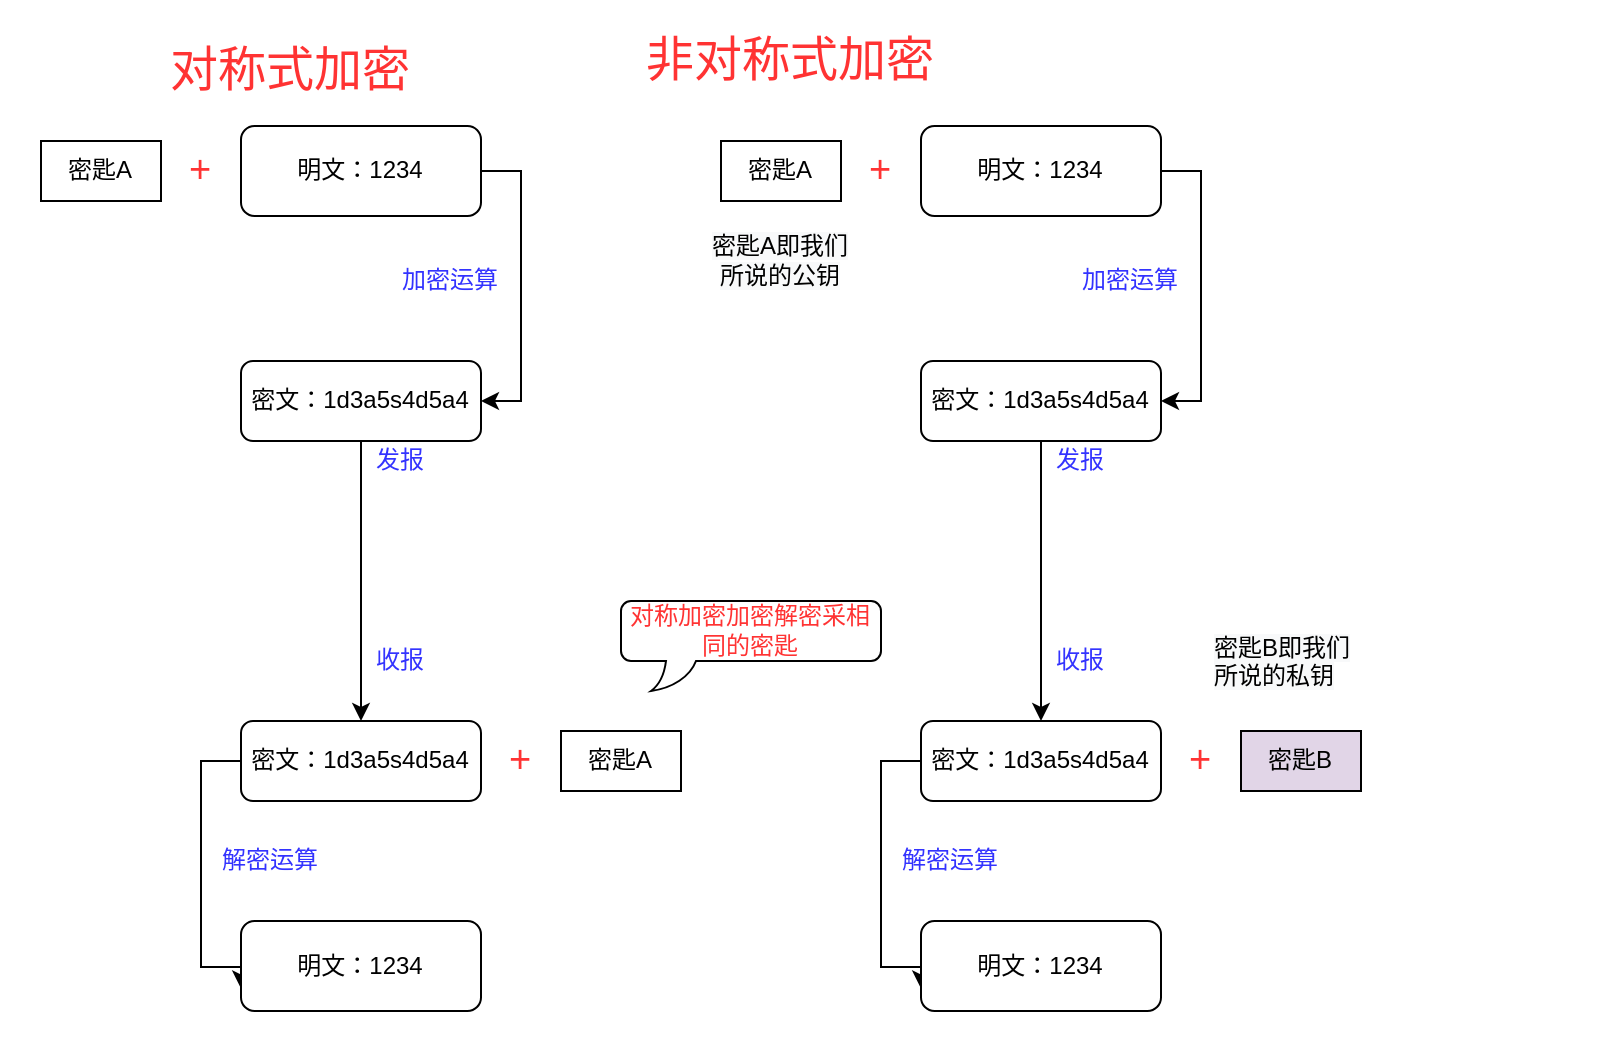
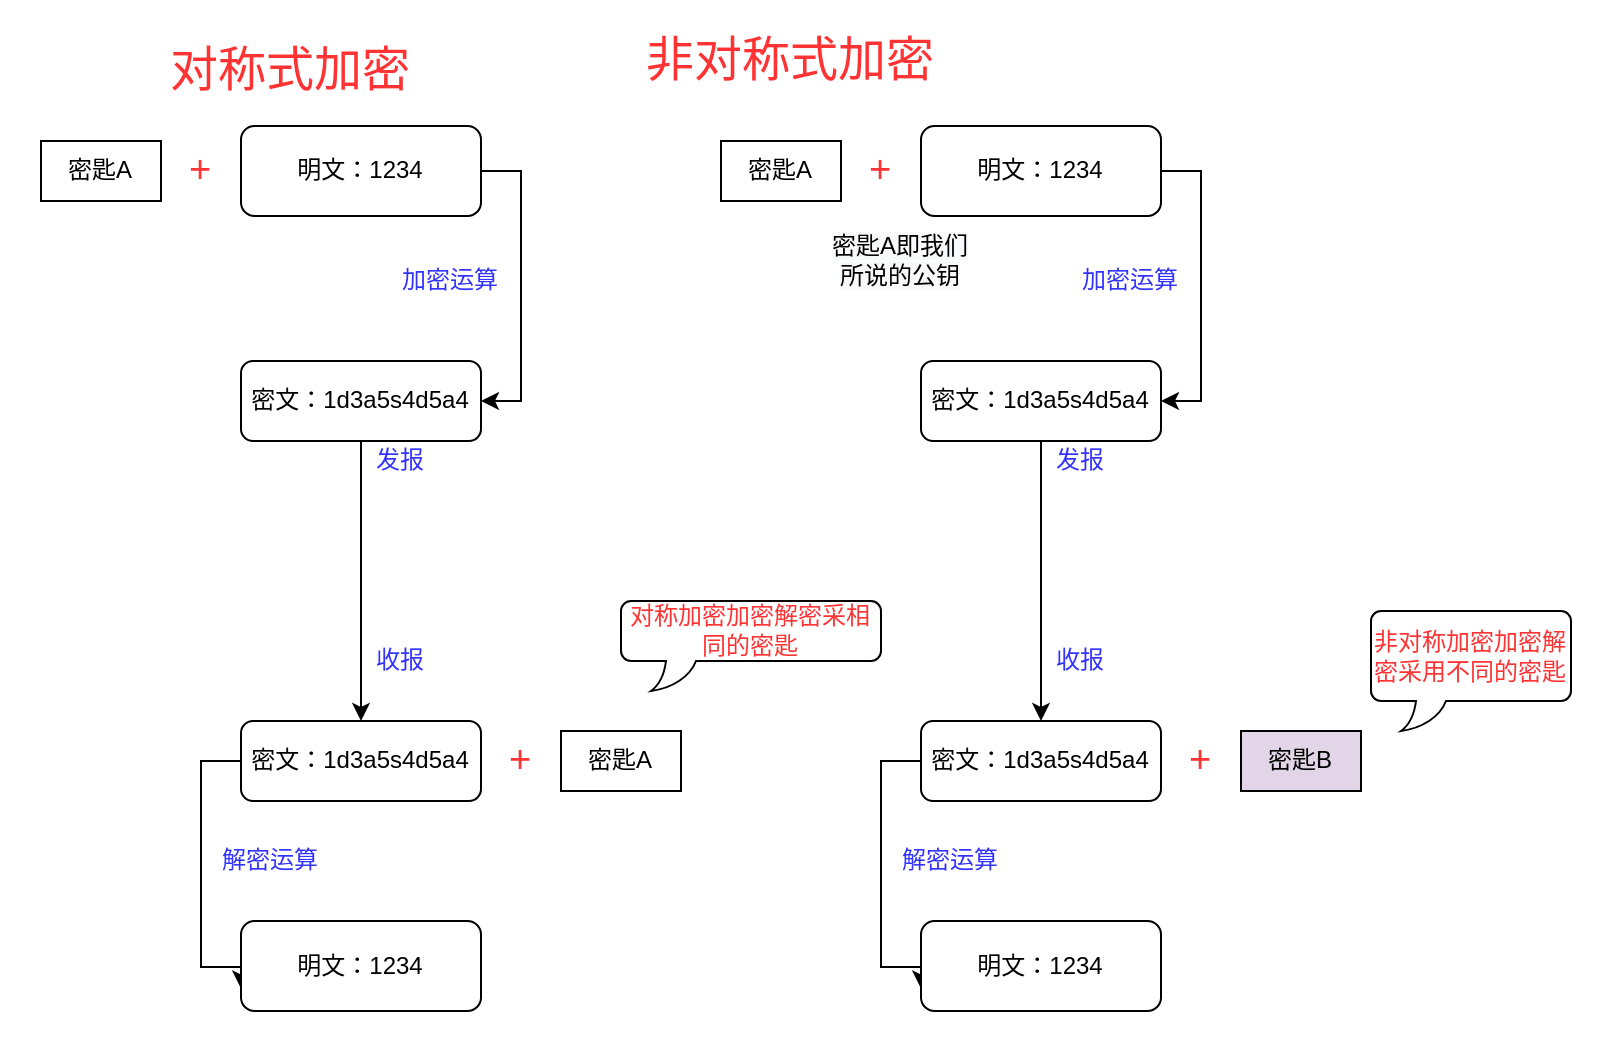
node "密匙A即我们所说的公钥": moved (781, 261) -> (901, 261)
node "密匙B即我们所说的私钥": removed
node "非对称加密加密解密采用不同的密匙": added
